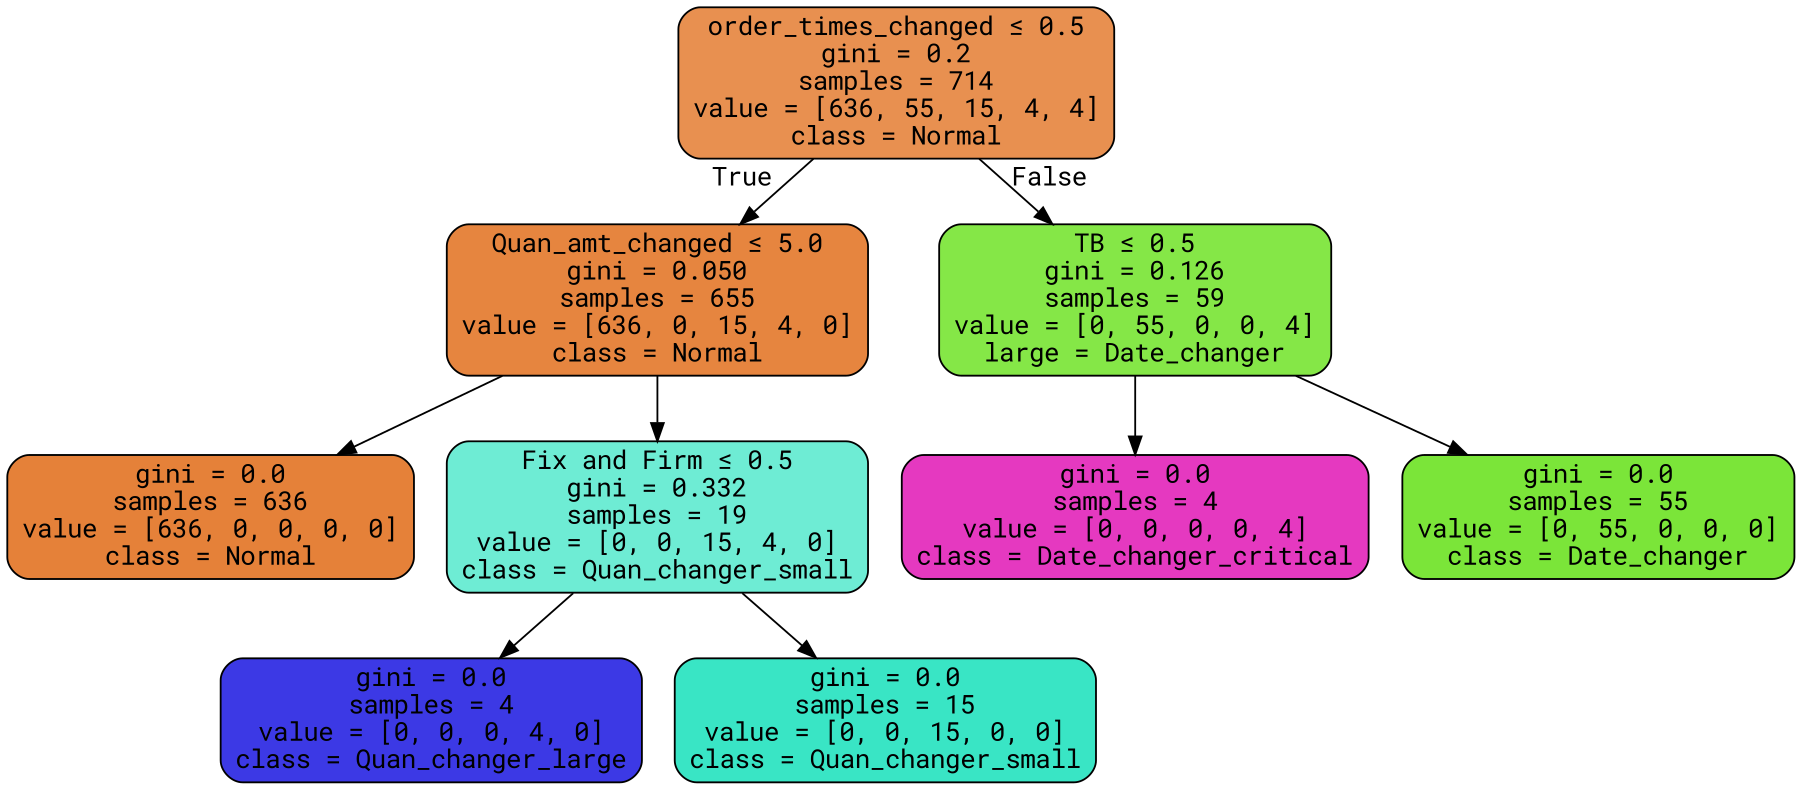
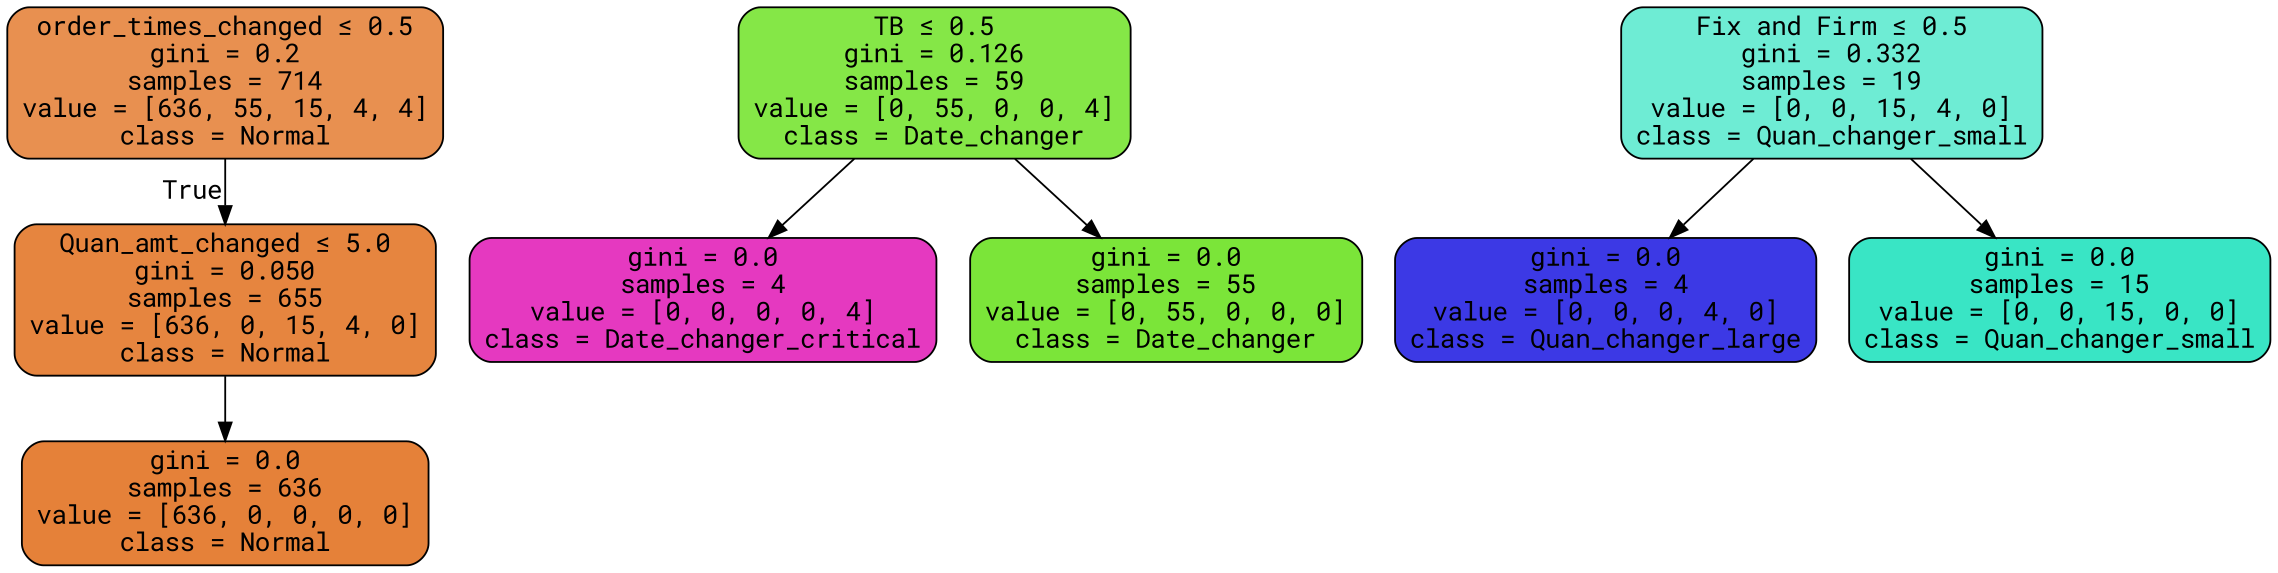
edge "order_times_changed ≤ 0.5" -> "TB ≤ 0.5": removed
node "TB ≤ 0.5": text "large = Date_changer" -> "class = Date_changer"
edge "Quan_amt_changed ≤ 5.0" -> "Fix and Firm ≤ 0.5": removed
